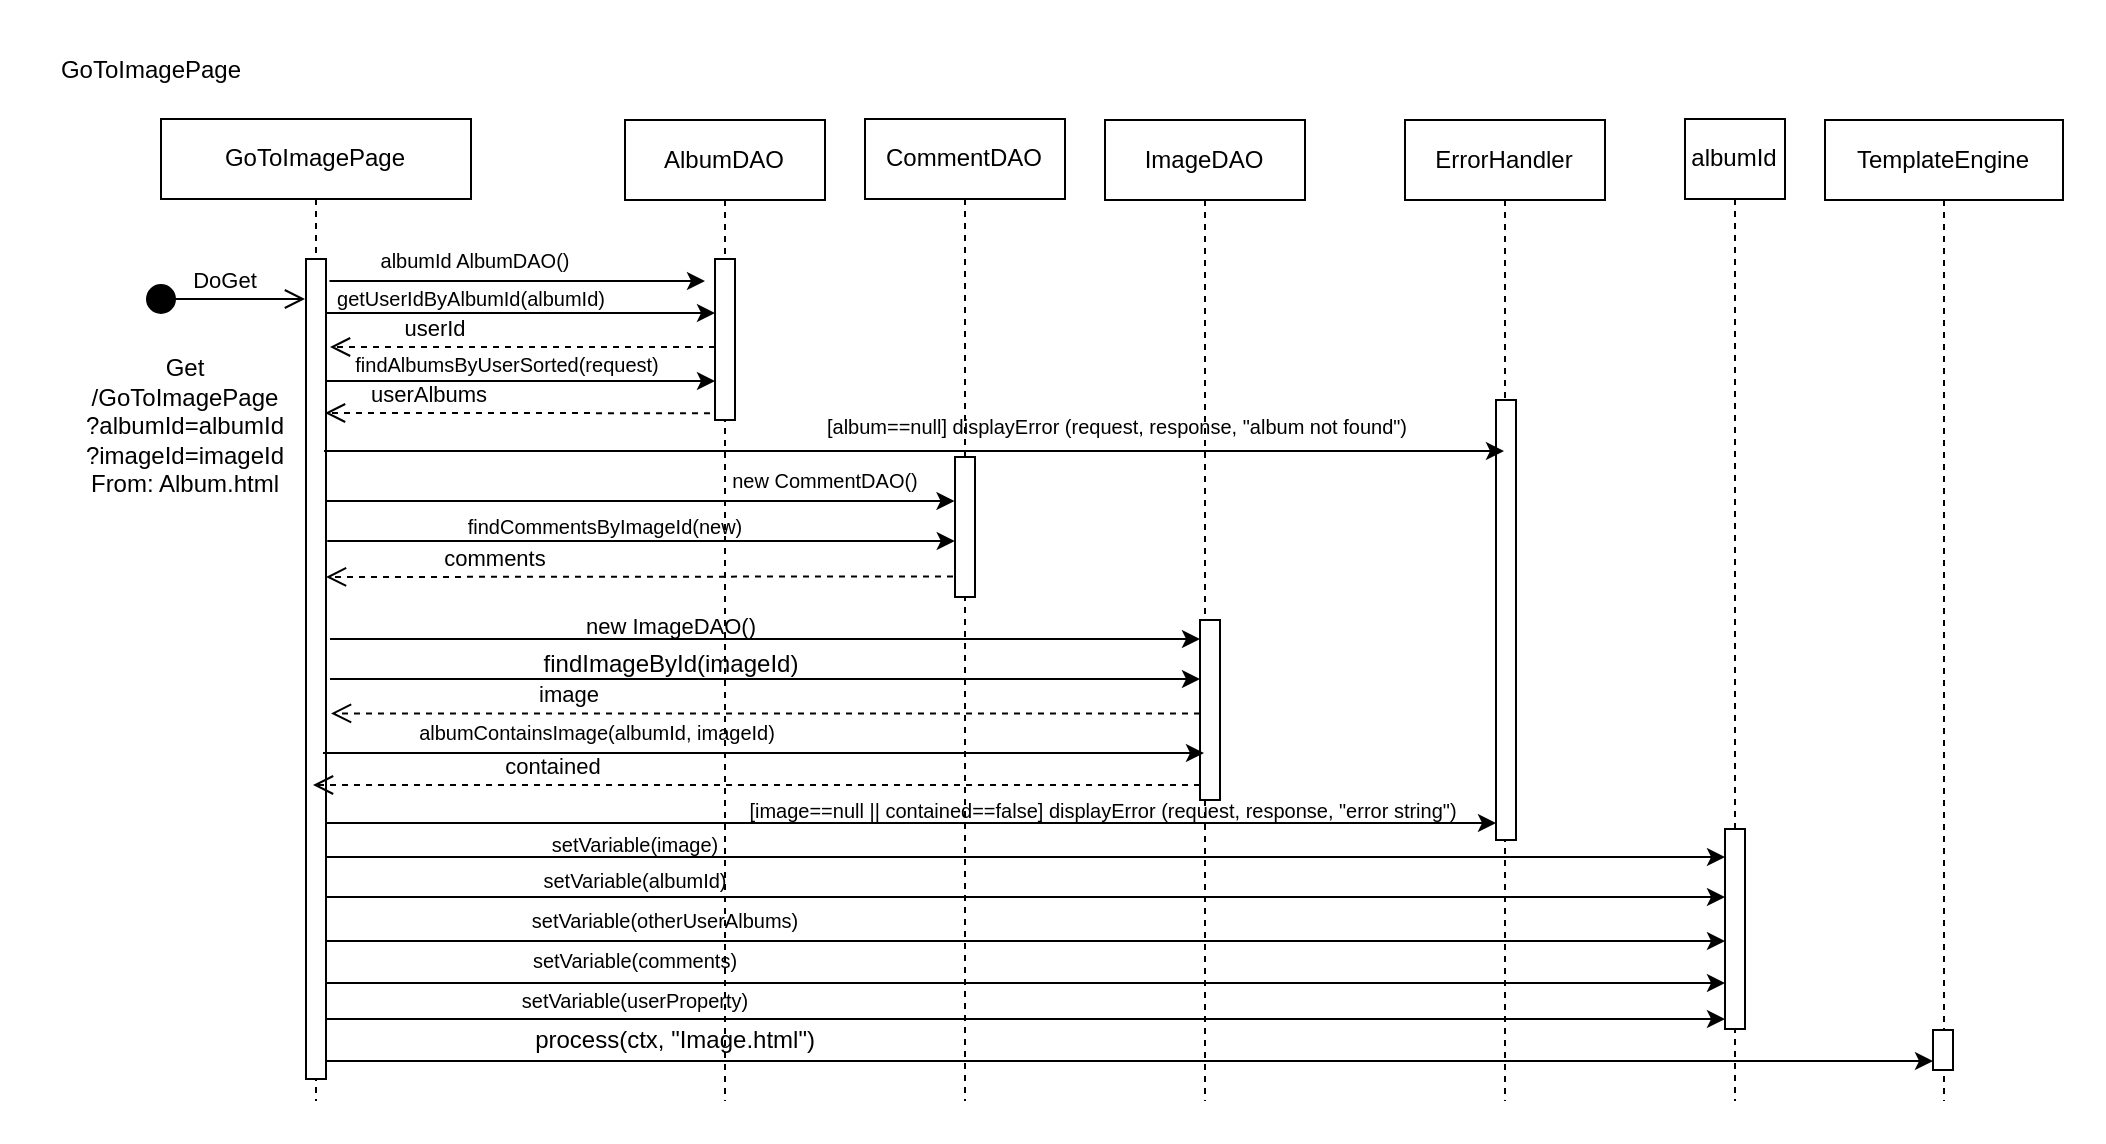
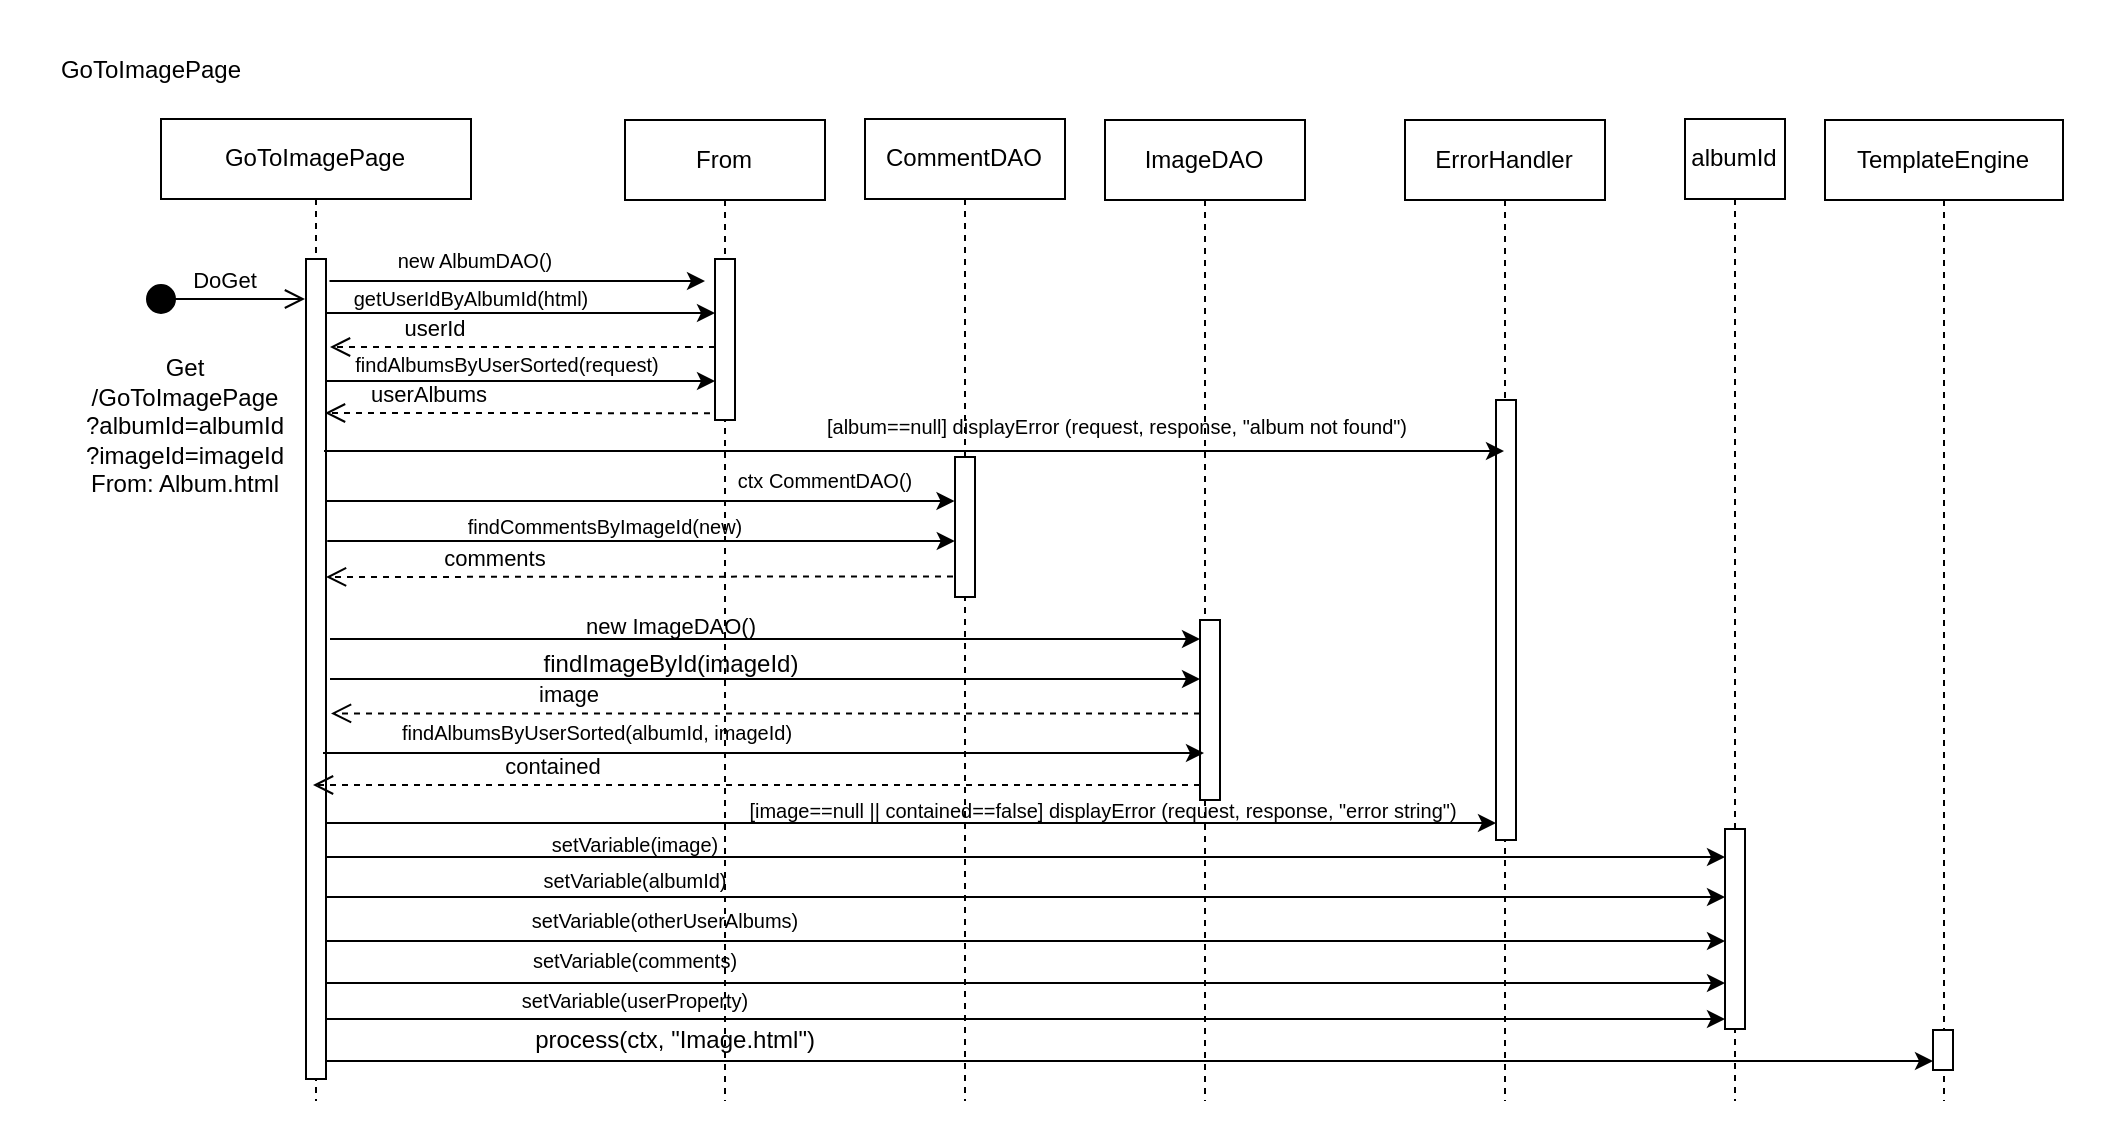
node "AlbumDAO": label "AlbumDAO" -> "From"
node "albumId AlbumDAO()": label "albumId AlbumDAO()" -> "new AlbumDAO()"
node "getUserIdByAlbumId(albumId)": label "getUserIdByAlbumId(albumId)" -> "getUserIdByAlbumId(html)"
node "new CommentDAO()": label "new CommentDAO()" -> "ctx CommentDAO()"
node "albumContainsImage(albumId, imageId)": label "albumContainsImage(albumId, imageId)" -> "findAlbumsByUserSorted(albumId, imageId)"
